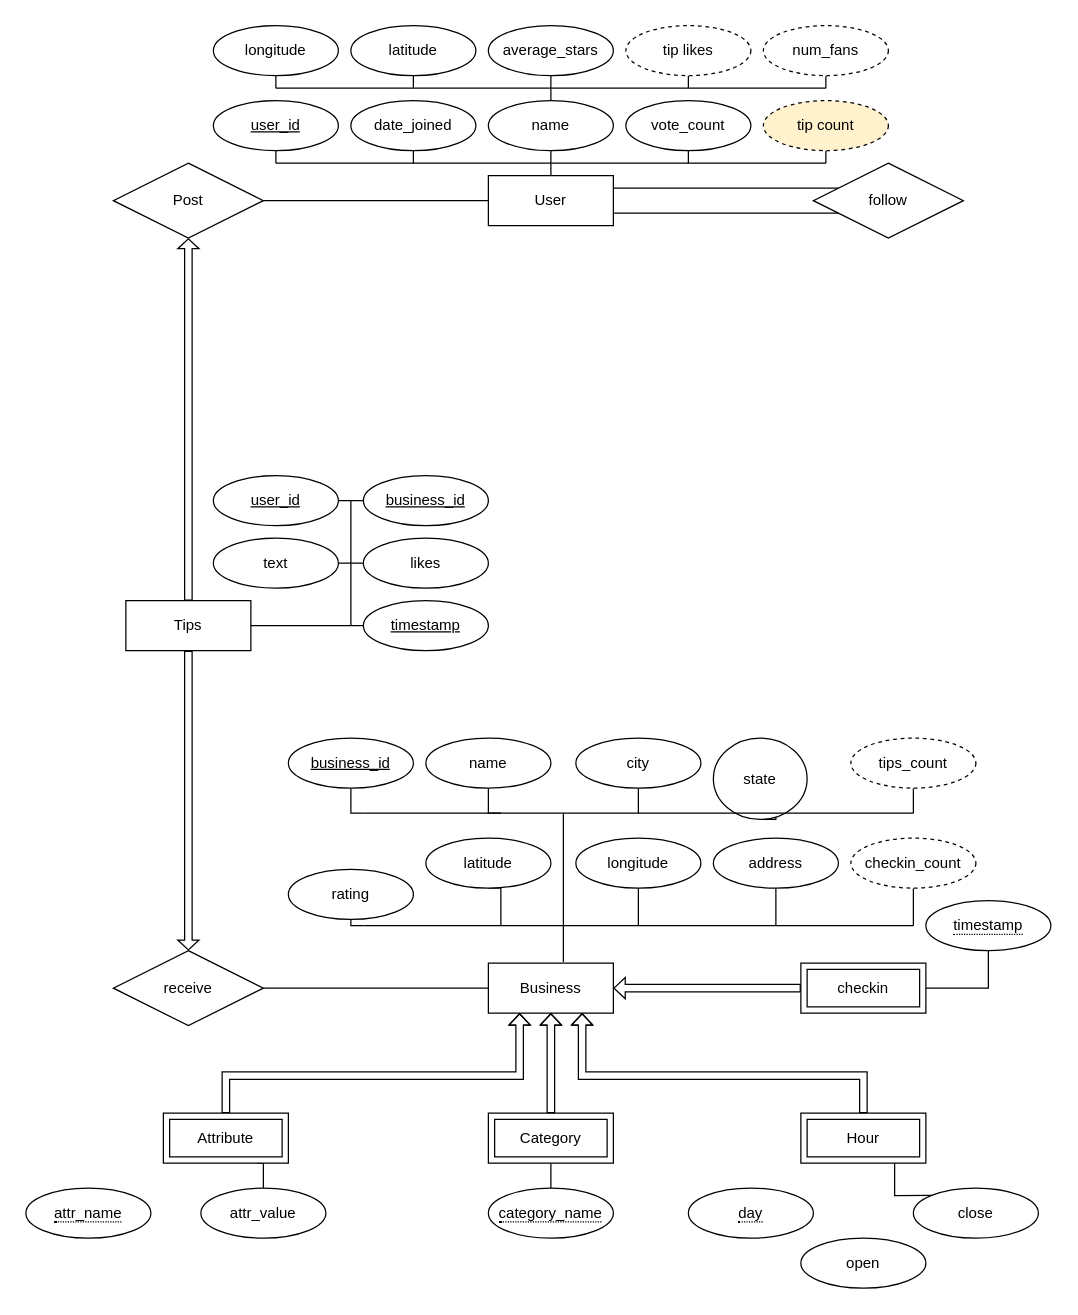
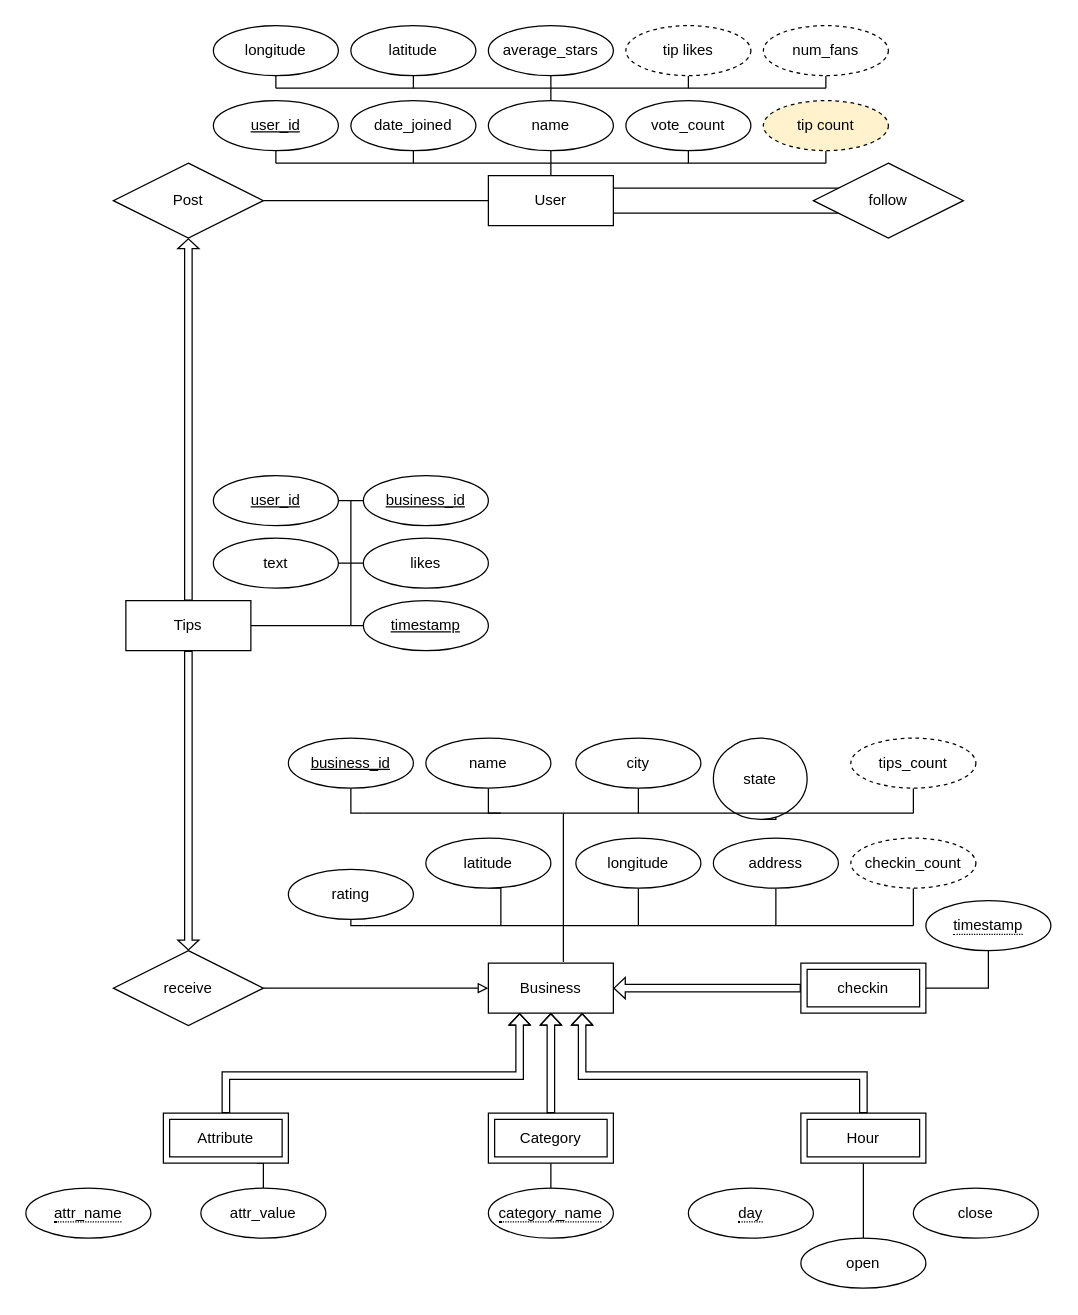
edge "receive" -- "Business": arrowhead none -> block
edge "Hour" -- "close": removed
edge "Hour" -- "open": added
